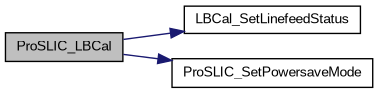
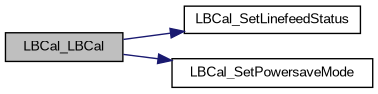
node "ProSLIC_LBCal": label "ProSLIC_LBCal" -> "LBCal_LBCal"
node "ProSLIC_SetPowersaveMode": label "ProSLIC_SetPowersaveMode" -> "LBCal_SetPowersaveMode"
